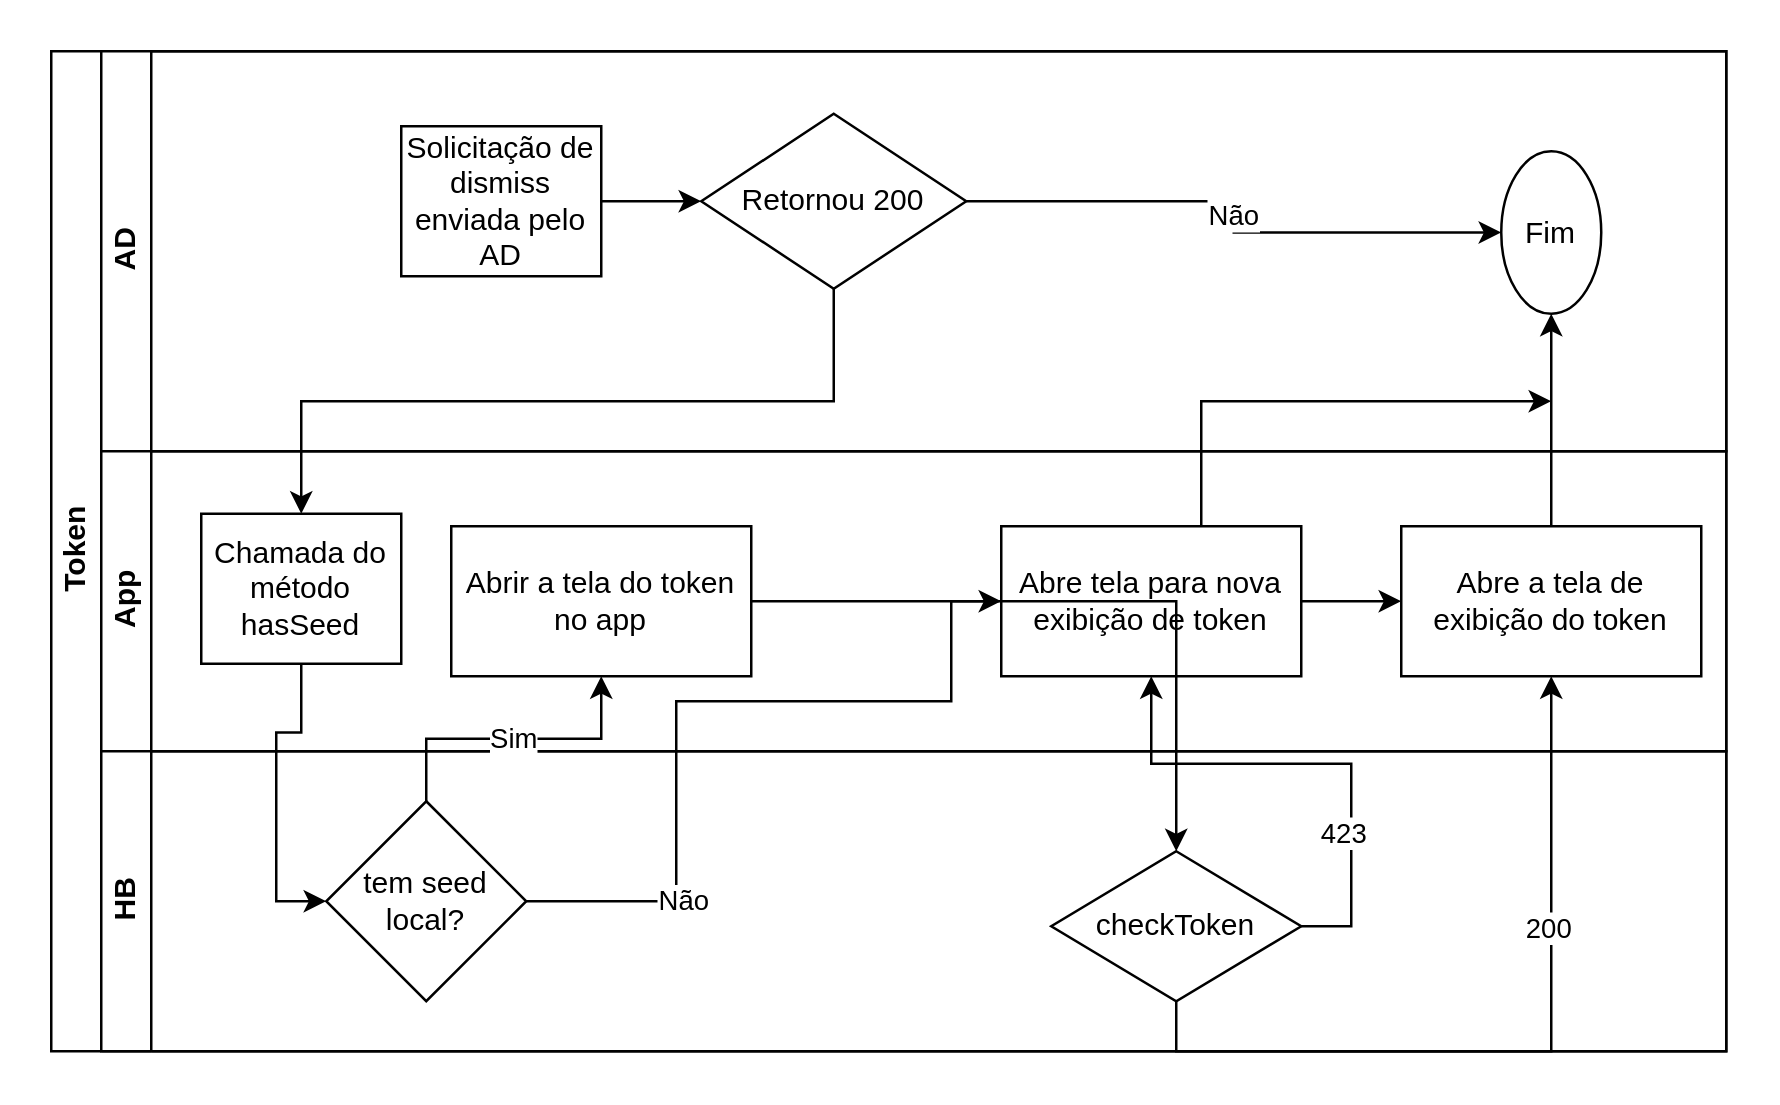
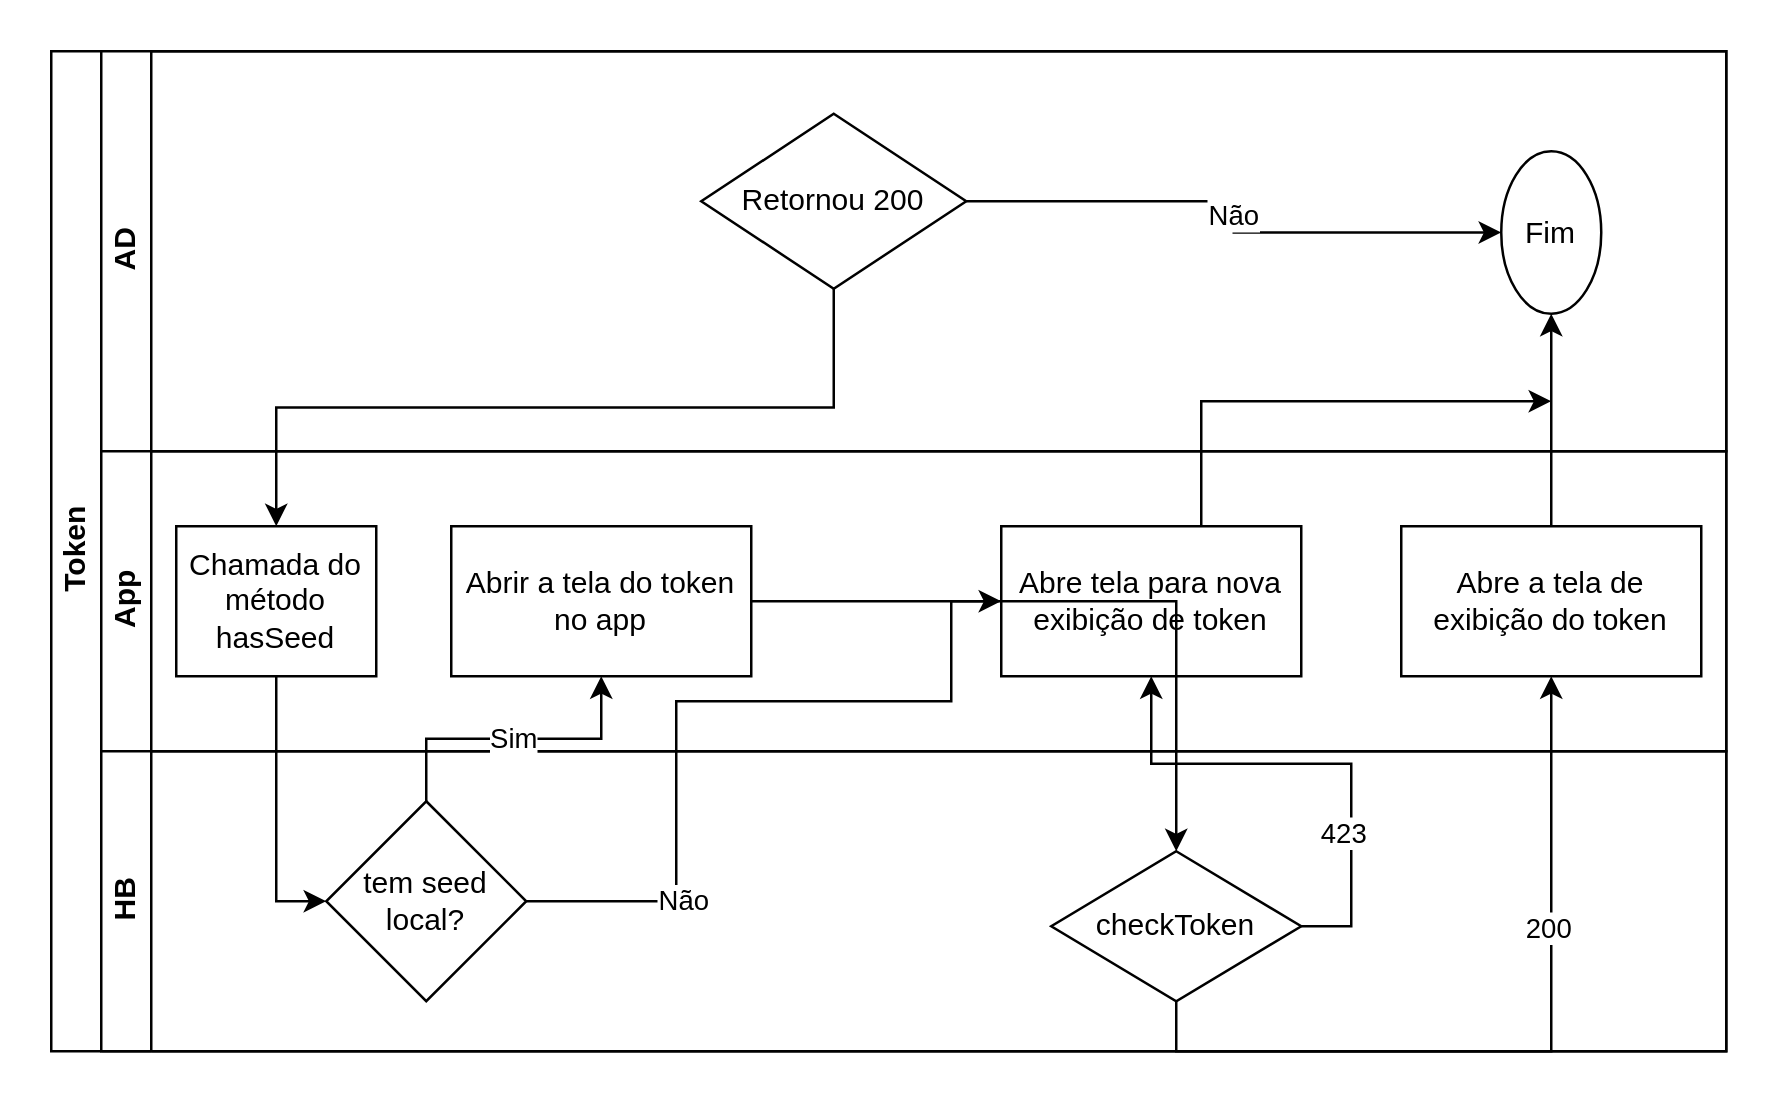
node "Solicitação de dismiss enviada pelo AD": removed
edge "Solicitação de dismiss enviada pelo AD" -> "Retornou 200": removed
node "Chamada do método hasSeed": moved (301, 589) -> (276, 601)
edge "Abre tela para nova exibição de token" -> "Abre a tela de exibição do token": removed
